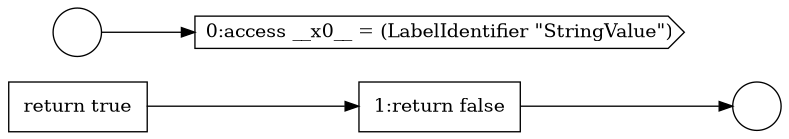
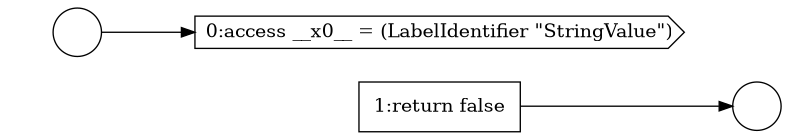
node "return true": removed
